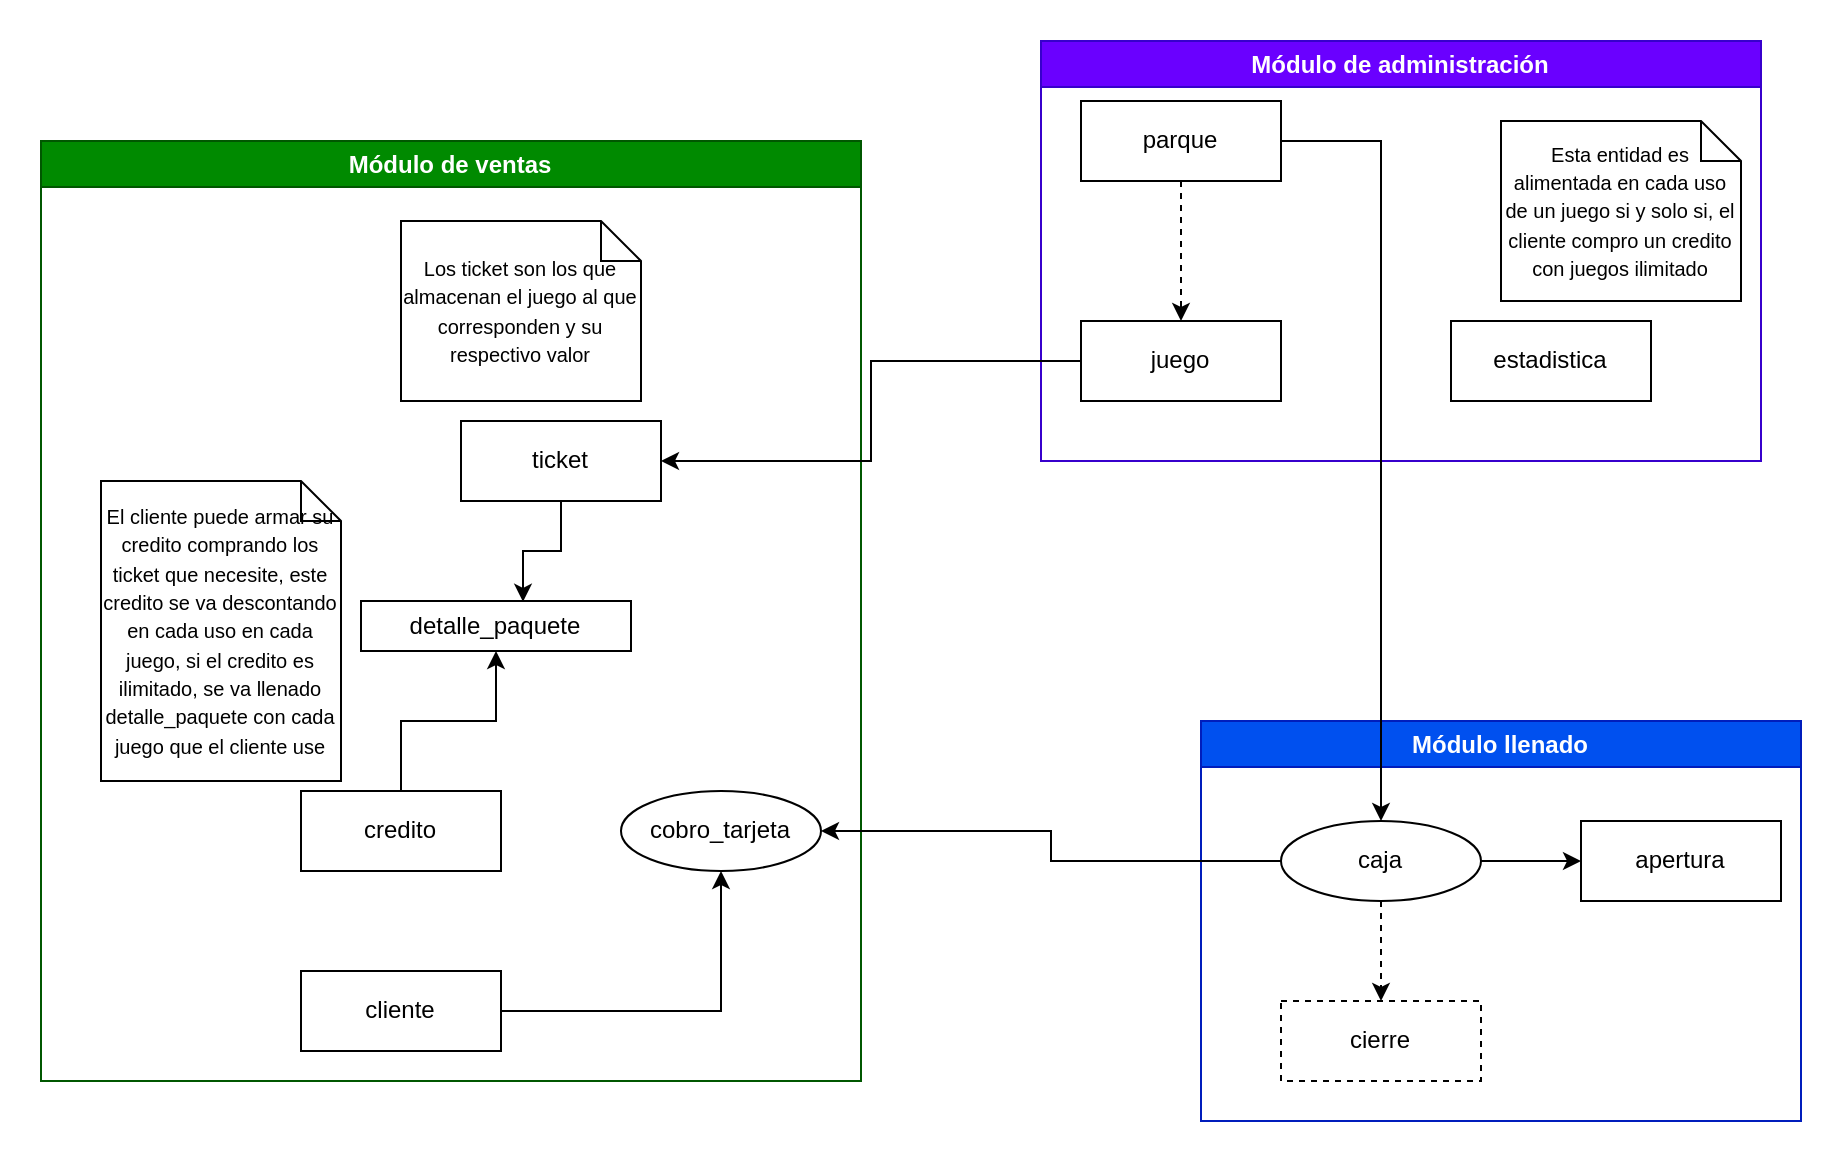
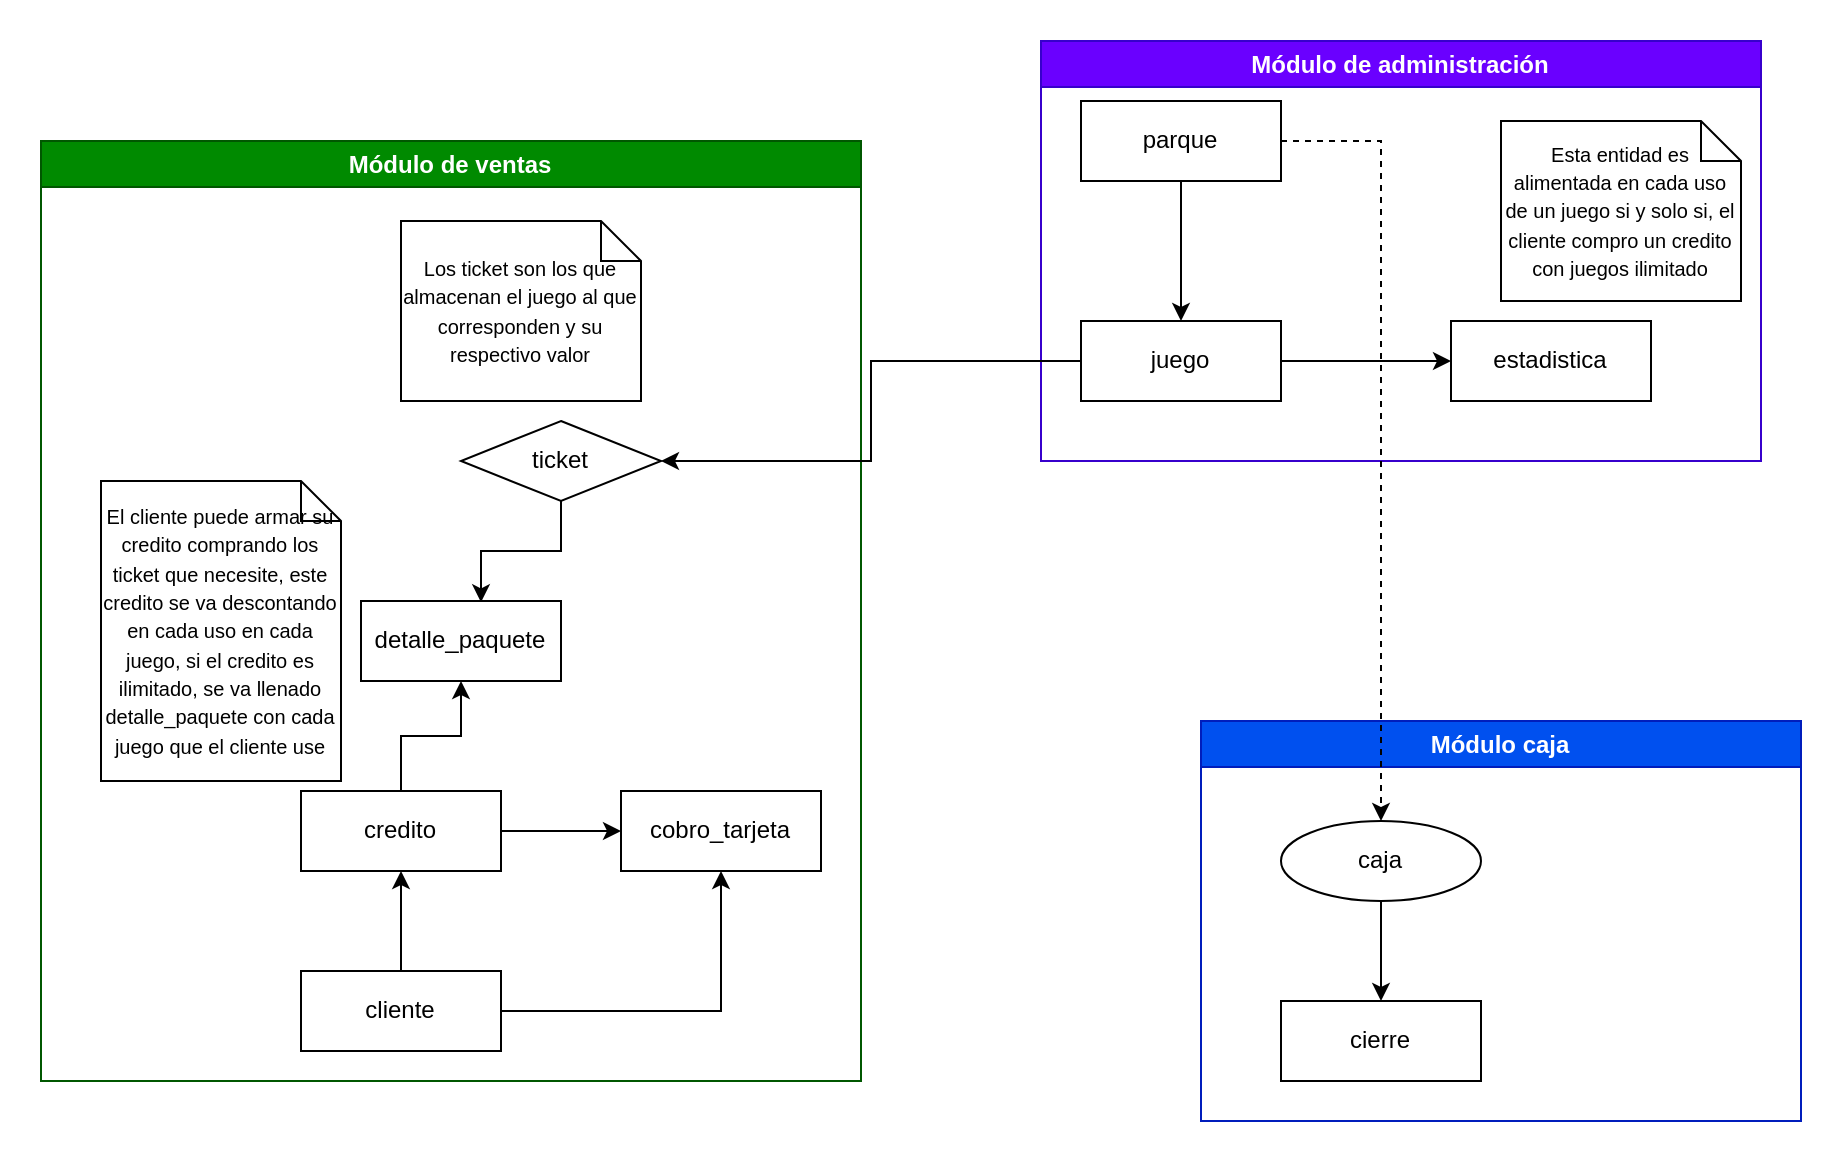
edge "parque" -> "juego": style dashed -> solid
edge "juego" -> "estadistica": added
edge "parque" -> "caja": style solid -> dashed
node "ticket": shape rectangle -> diamond
node "detalle_paquete": size 270x50 -> 200x80
node "Módulo llenado": label "Módulo llenado" -> "Módulo caja"
edge "credito" -> "cobro_tarjeta": added
node "cobro_tarjeta": shape ellipse -> rectangle
edge "caja" -> "cobro_tarjeta": removed
edge "caja" -> "apertura": removed
node "apertura": removed
edge "cliente" -> "credito": added
edge "caja" -> "cierre": style dashed -> solid
node "cierre": style dashed -> solid
